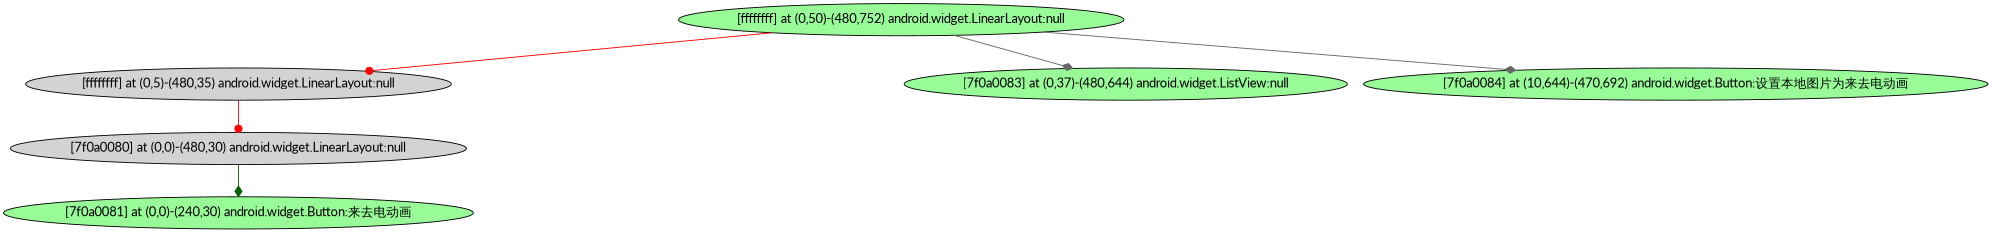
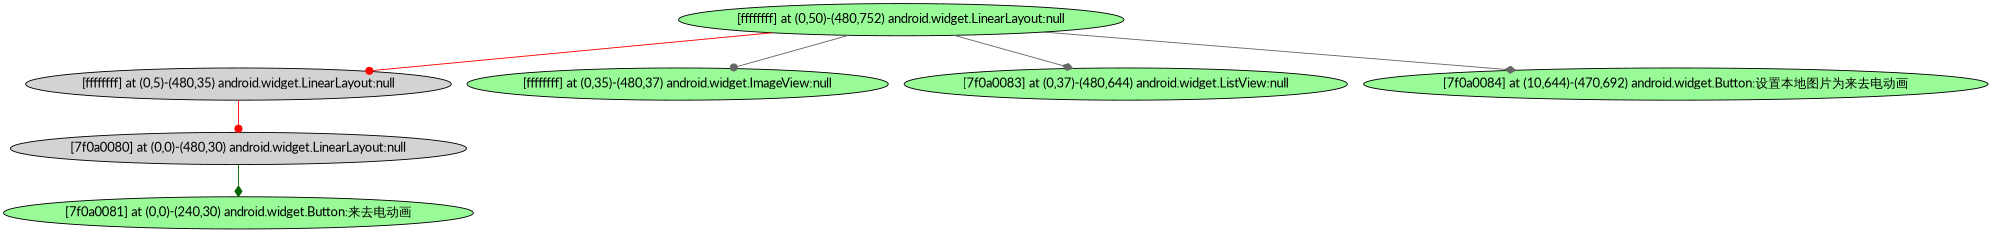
node "[ffffffff] at (0,35)-(480,37) android.widget.ImageView:null": added
